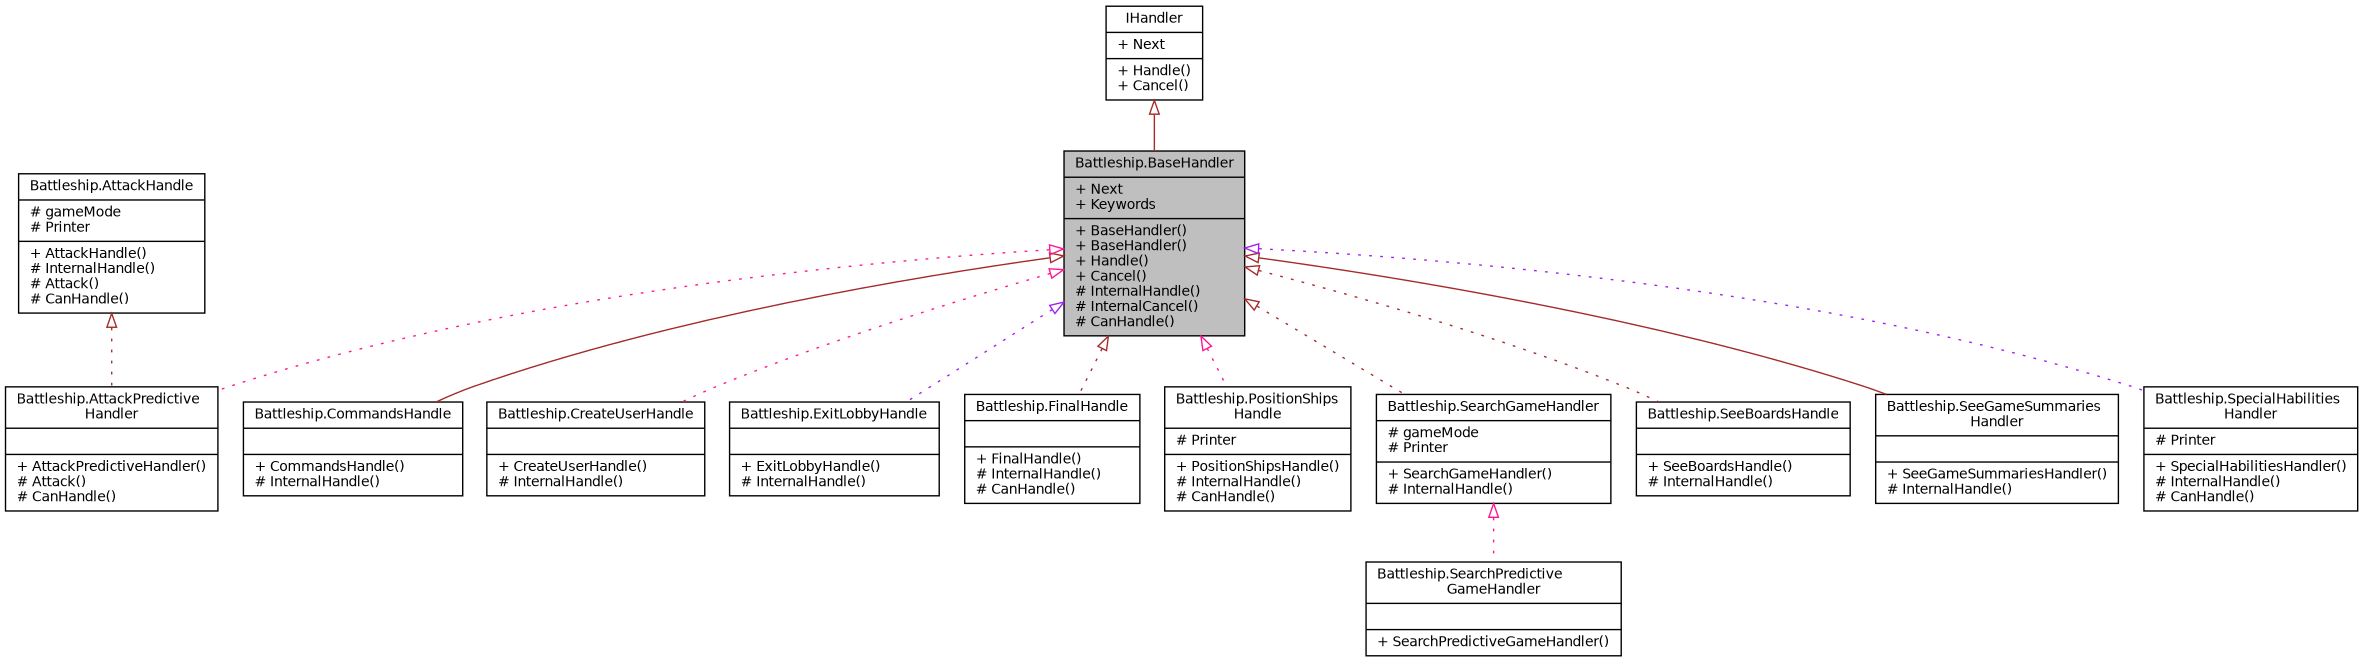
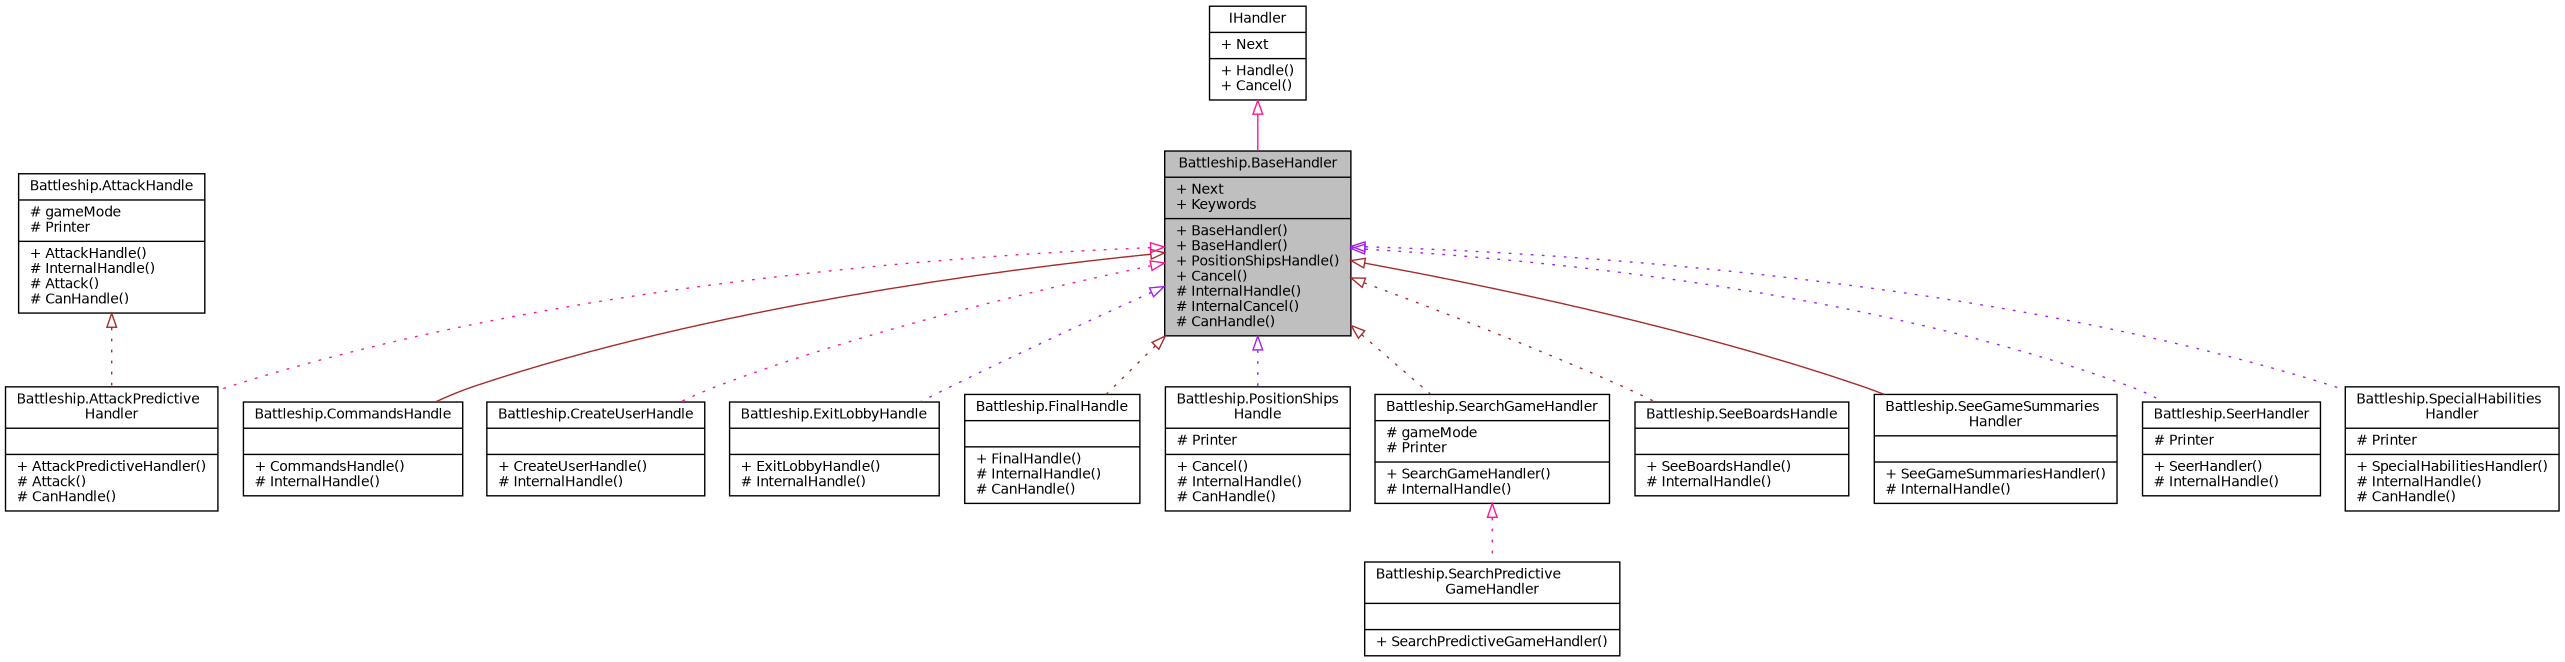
edge "Battleship.BaseHandler" -> "IHandler": color brown -> deeppink
node "Battleship.BaseHandler": text "+ Handle()" -> "+ PositionShipsHandle()"
edge "Battleship.PositionShips" -> "Battleship.BaseHandler": color deeppink -> purple
node "Battleship.SeerHandler": added
node "Battleship.PositionShips": text "+ PositionShipsHandle()" -> "+ Cancel()"
